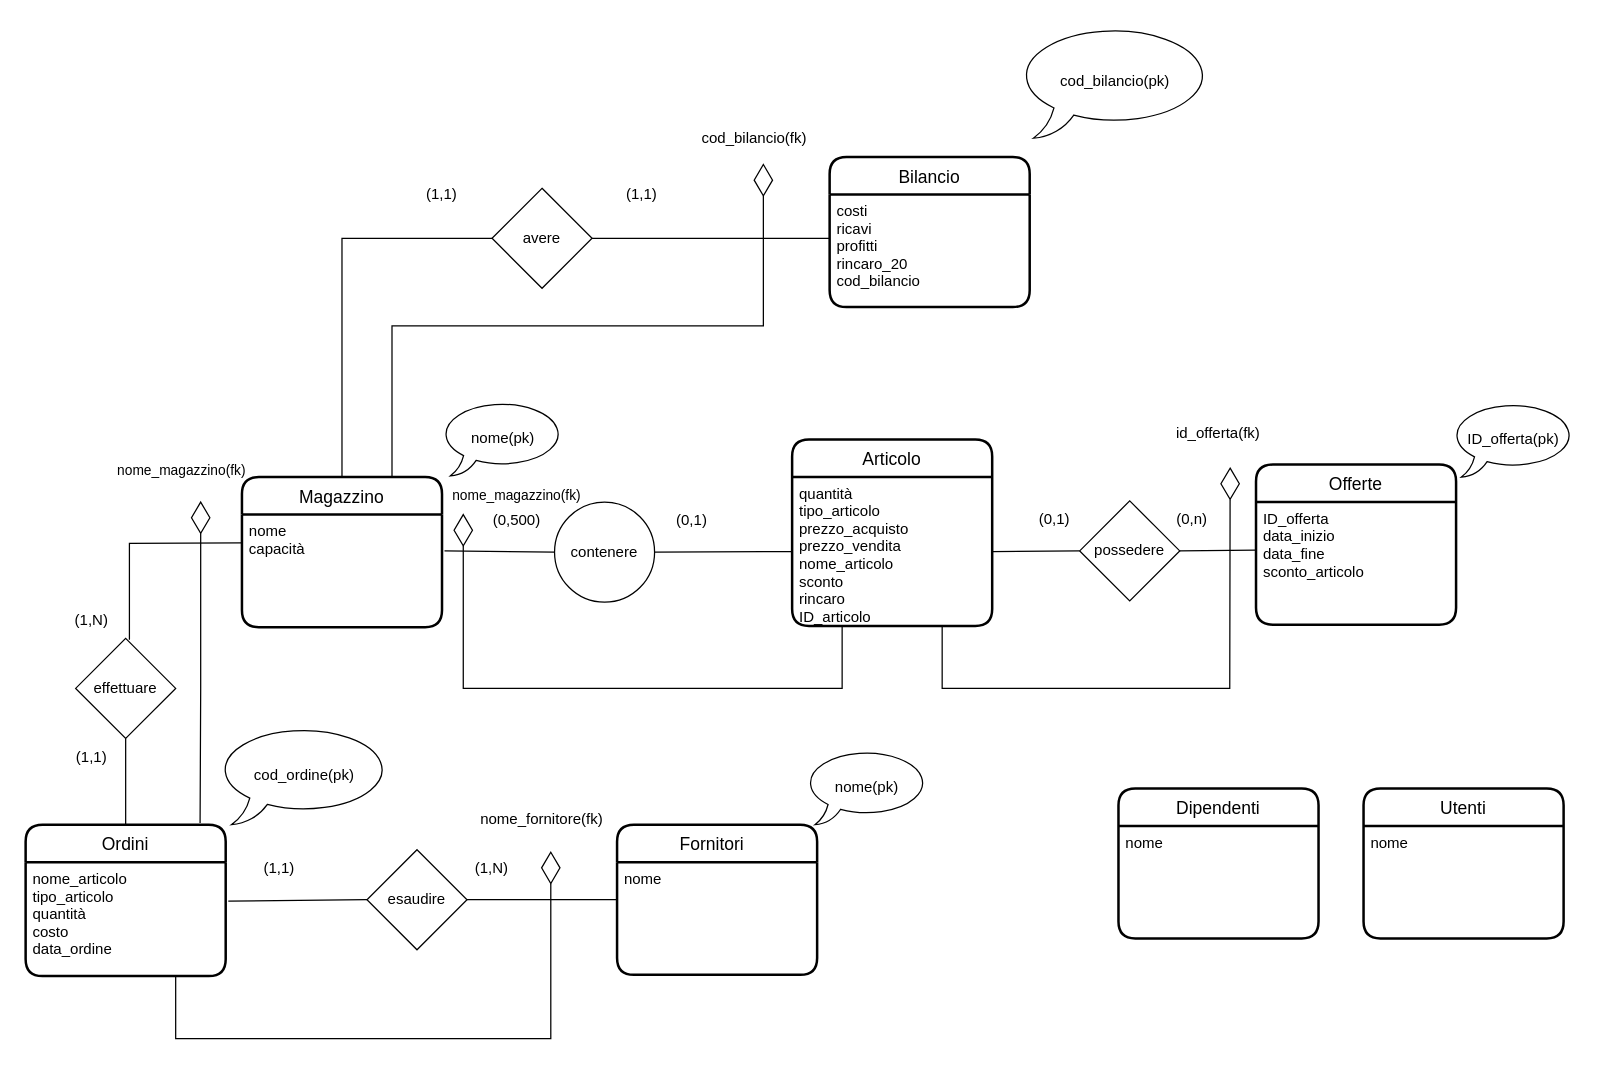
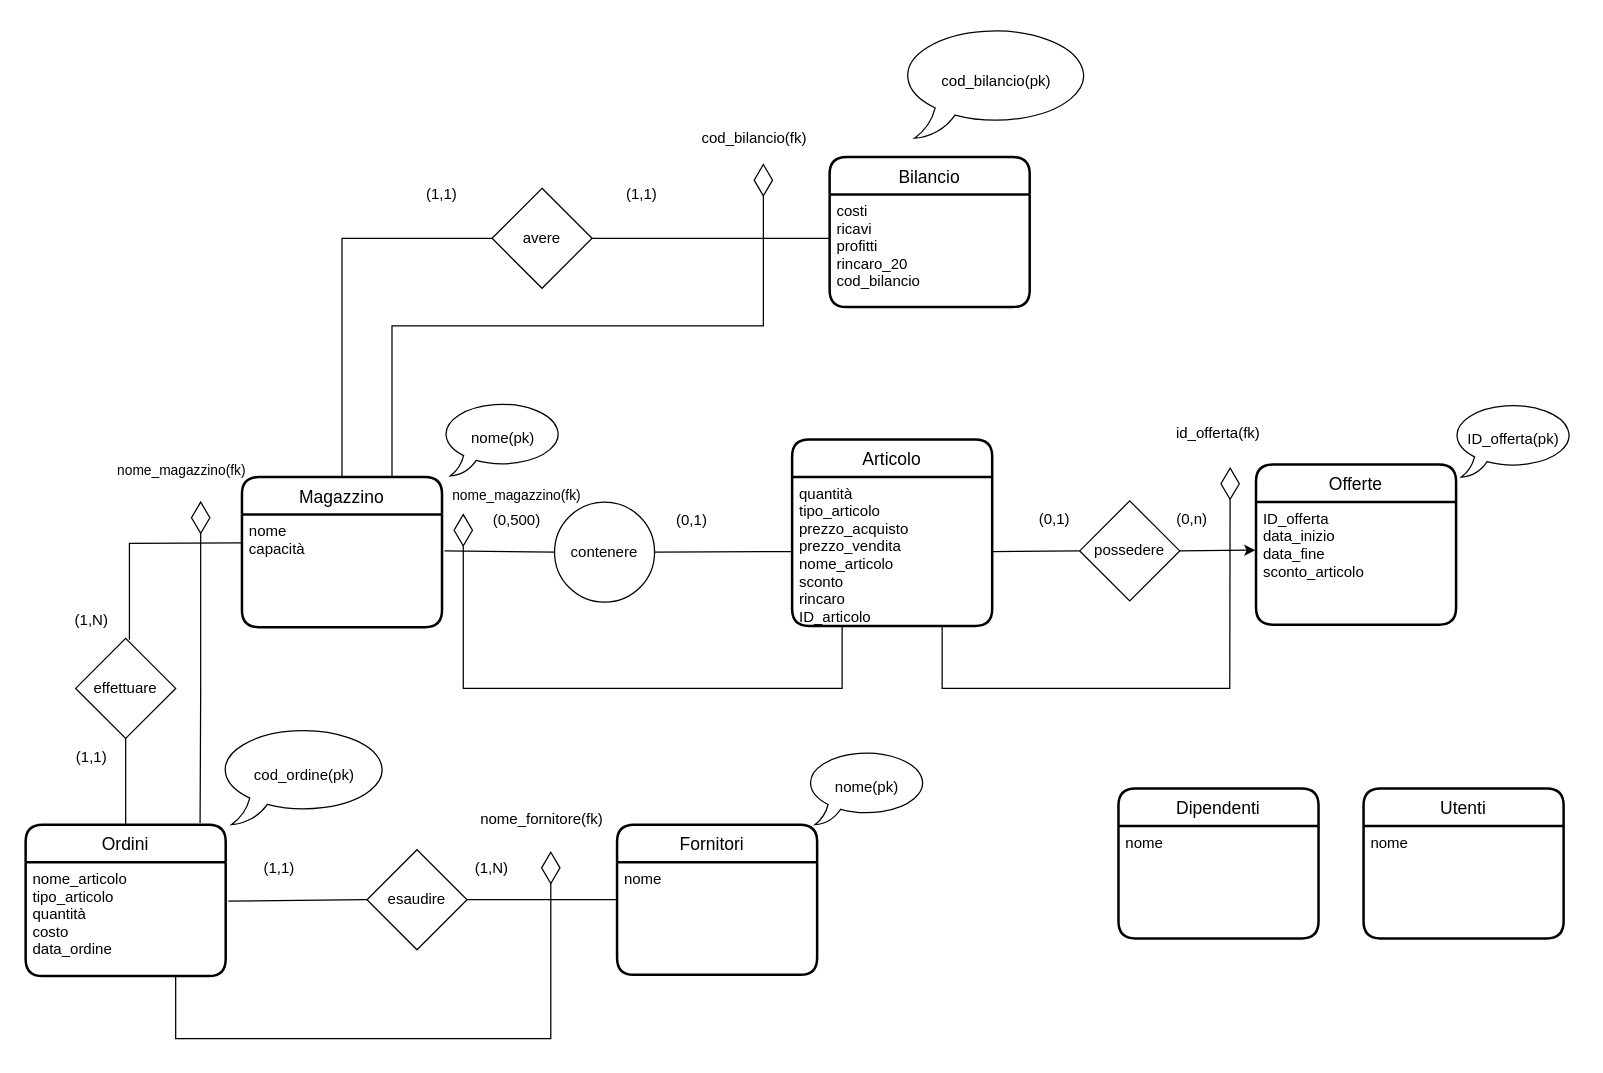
node "cod_bilancio(pk)": moved (1115, 82) -> (996, 82)
edge "possedere" -- "ID_offerta data_inizio data_fine sconto_articolo": arrowhead none -> classic
